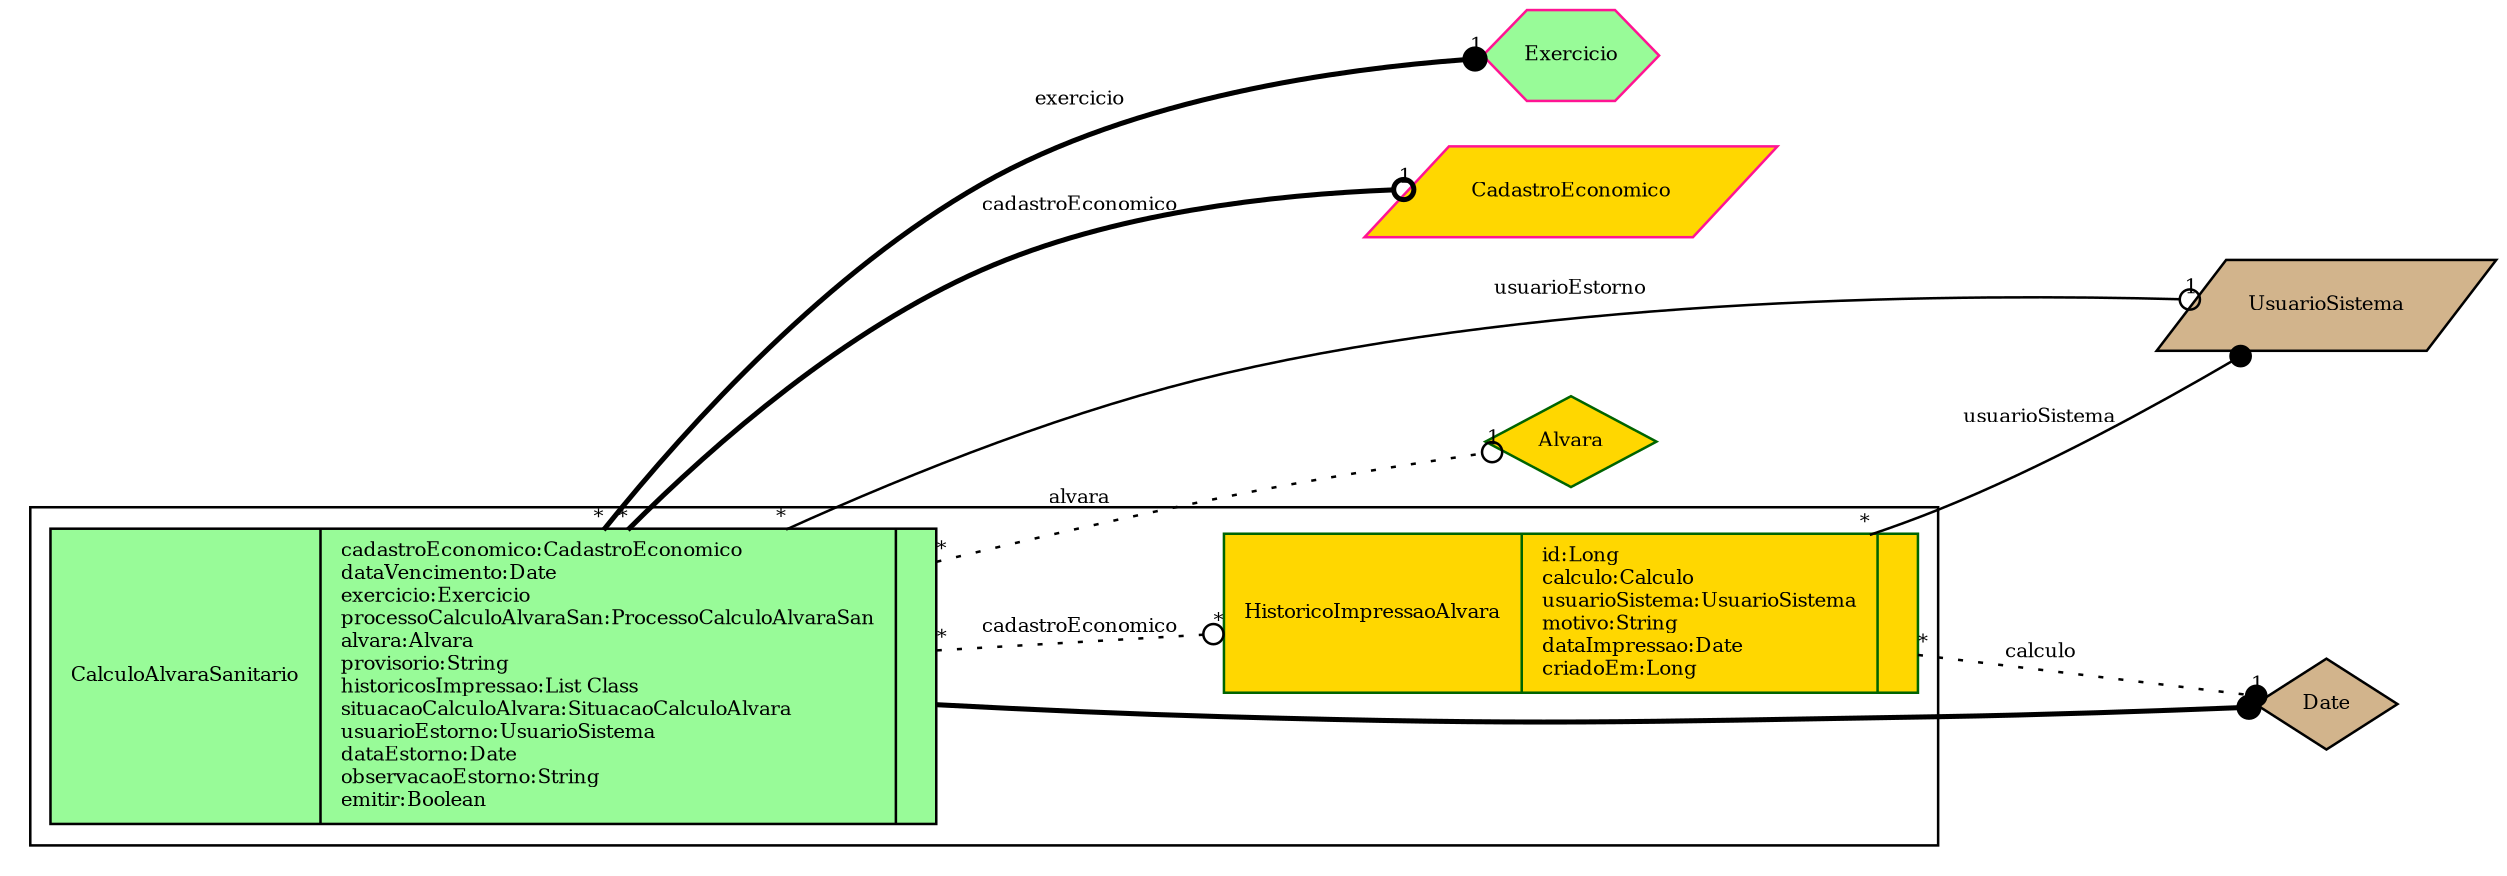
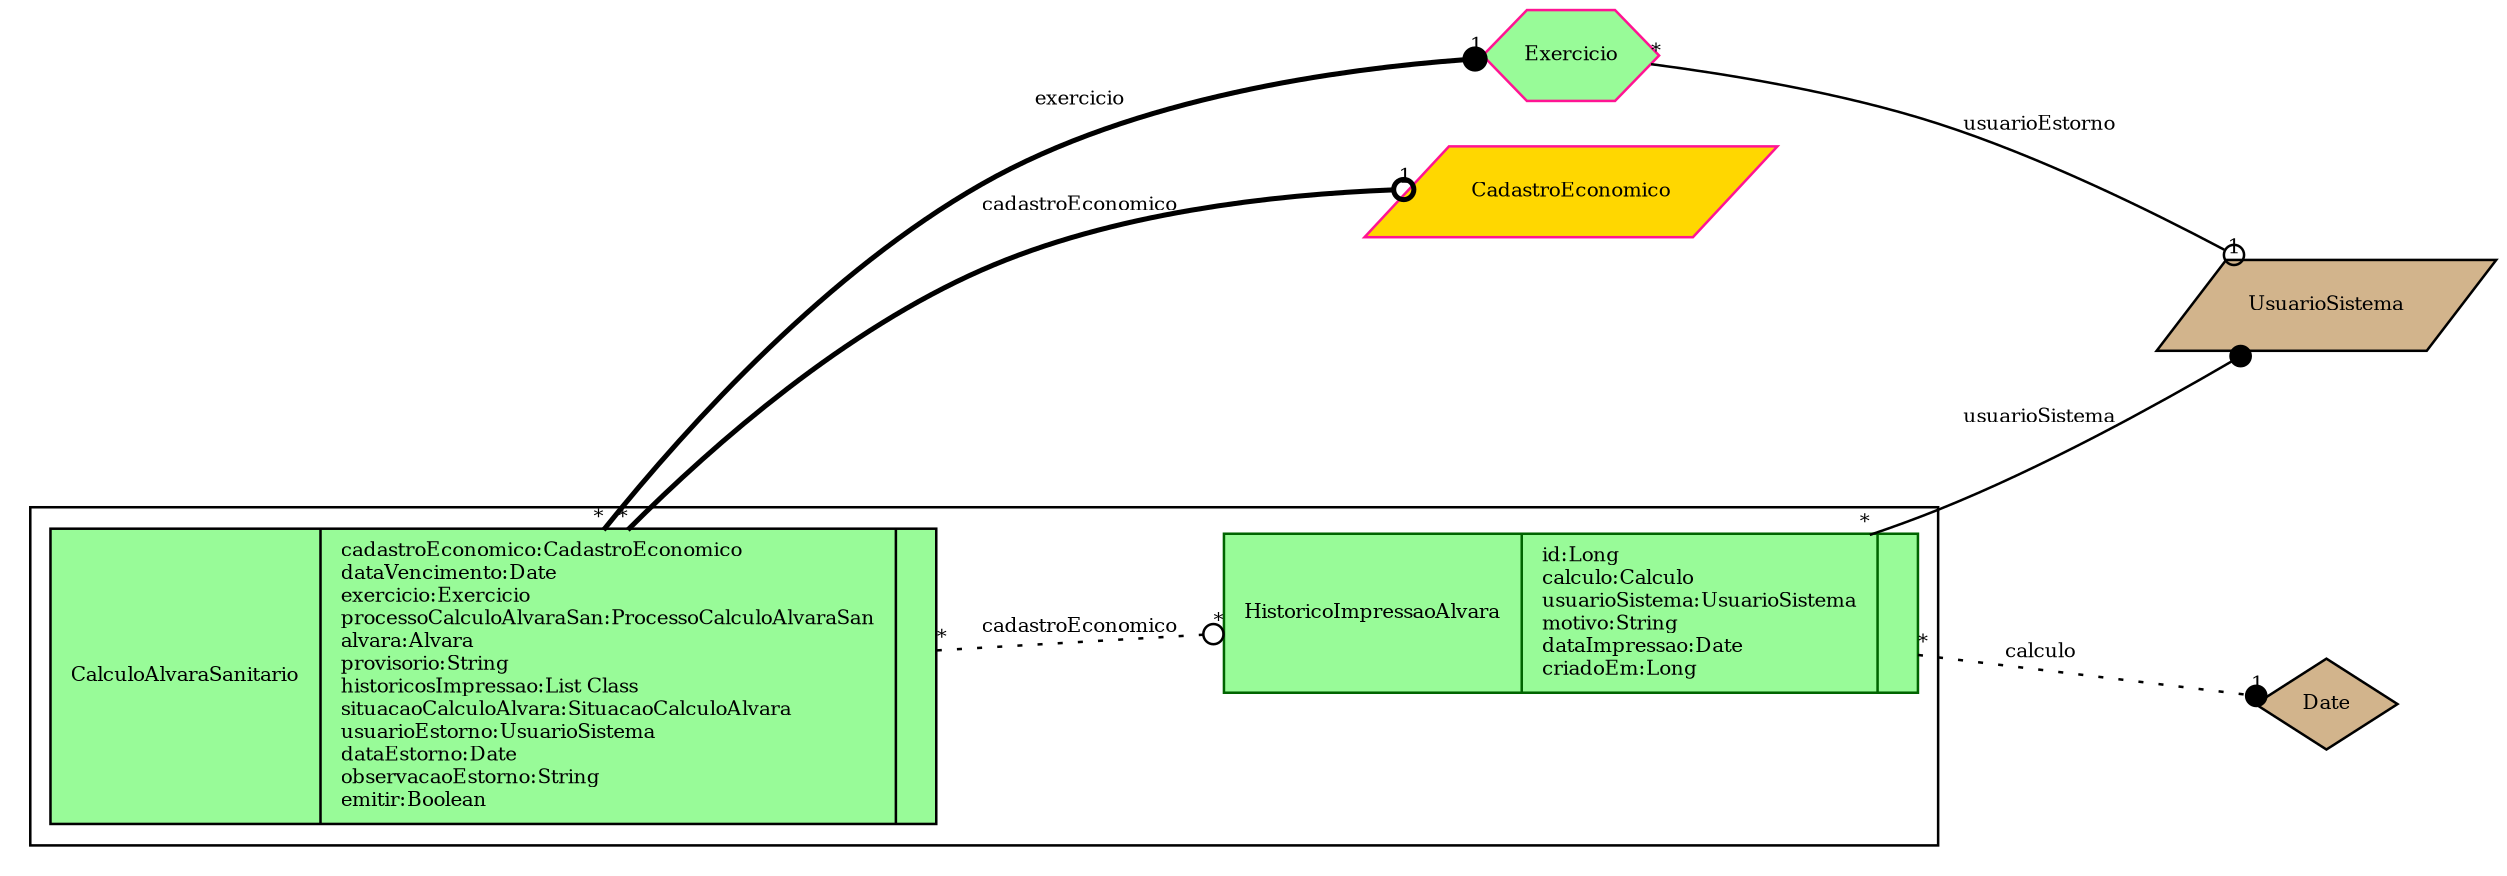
edge "CalculoAlvaraSanitario" -> "UsuarioSistema": now "Exercicio" -> "UsuarioSistema"
node "Alvara": removed
node "HistoricoImpressaoAlvara": fillcolor gold -> palegreen
edge "CalculoAlvaraSanitario" -> "Date": removed
